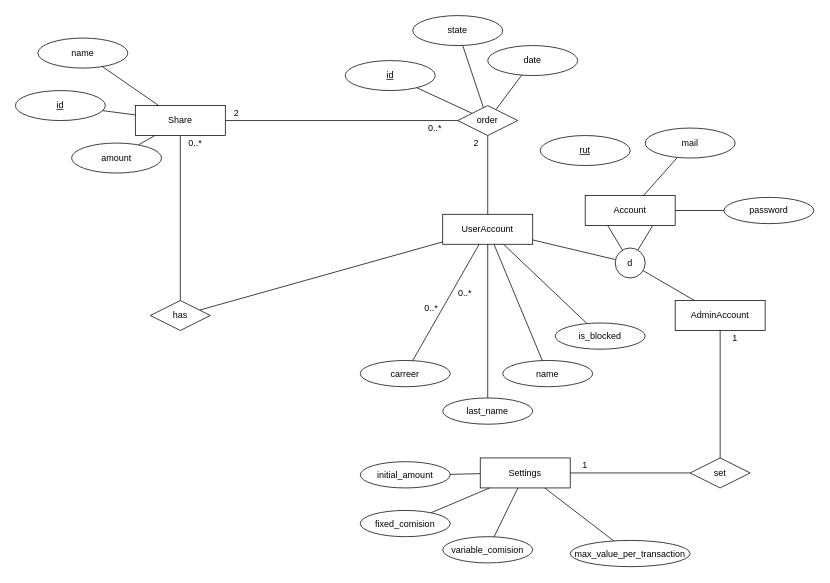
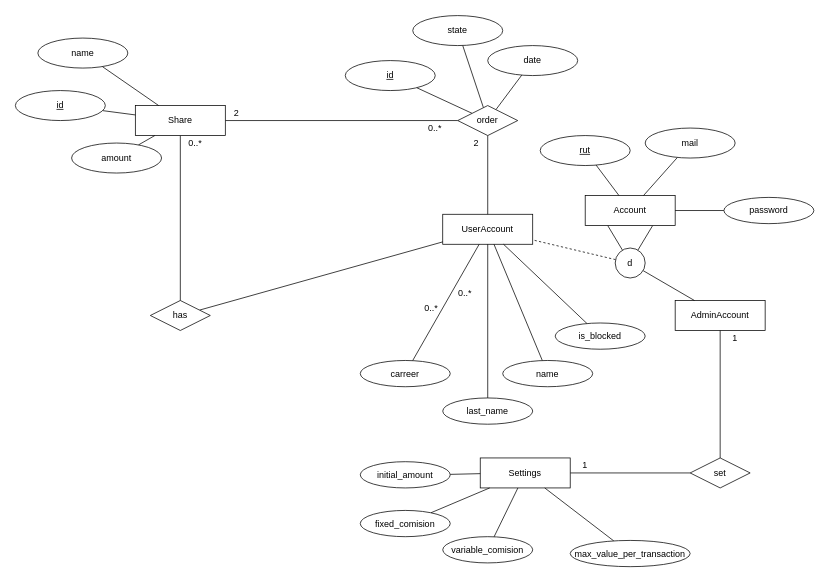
edge "rut" -- "Account": added
edge "UserAccount" -- "d": style solid -> dashed
